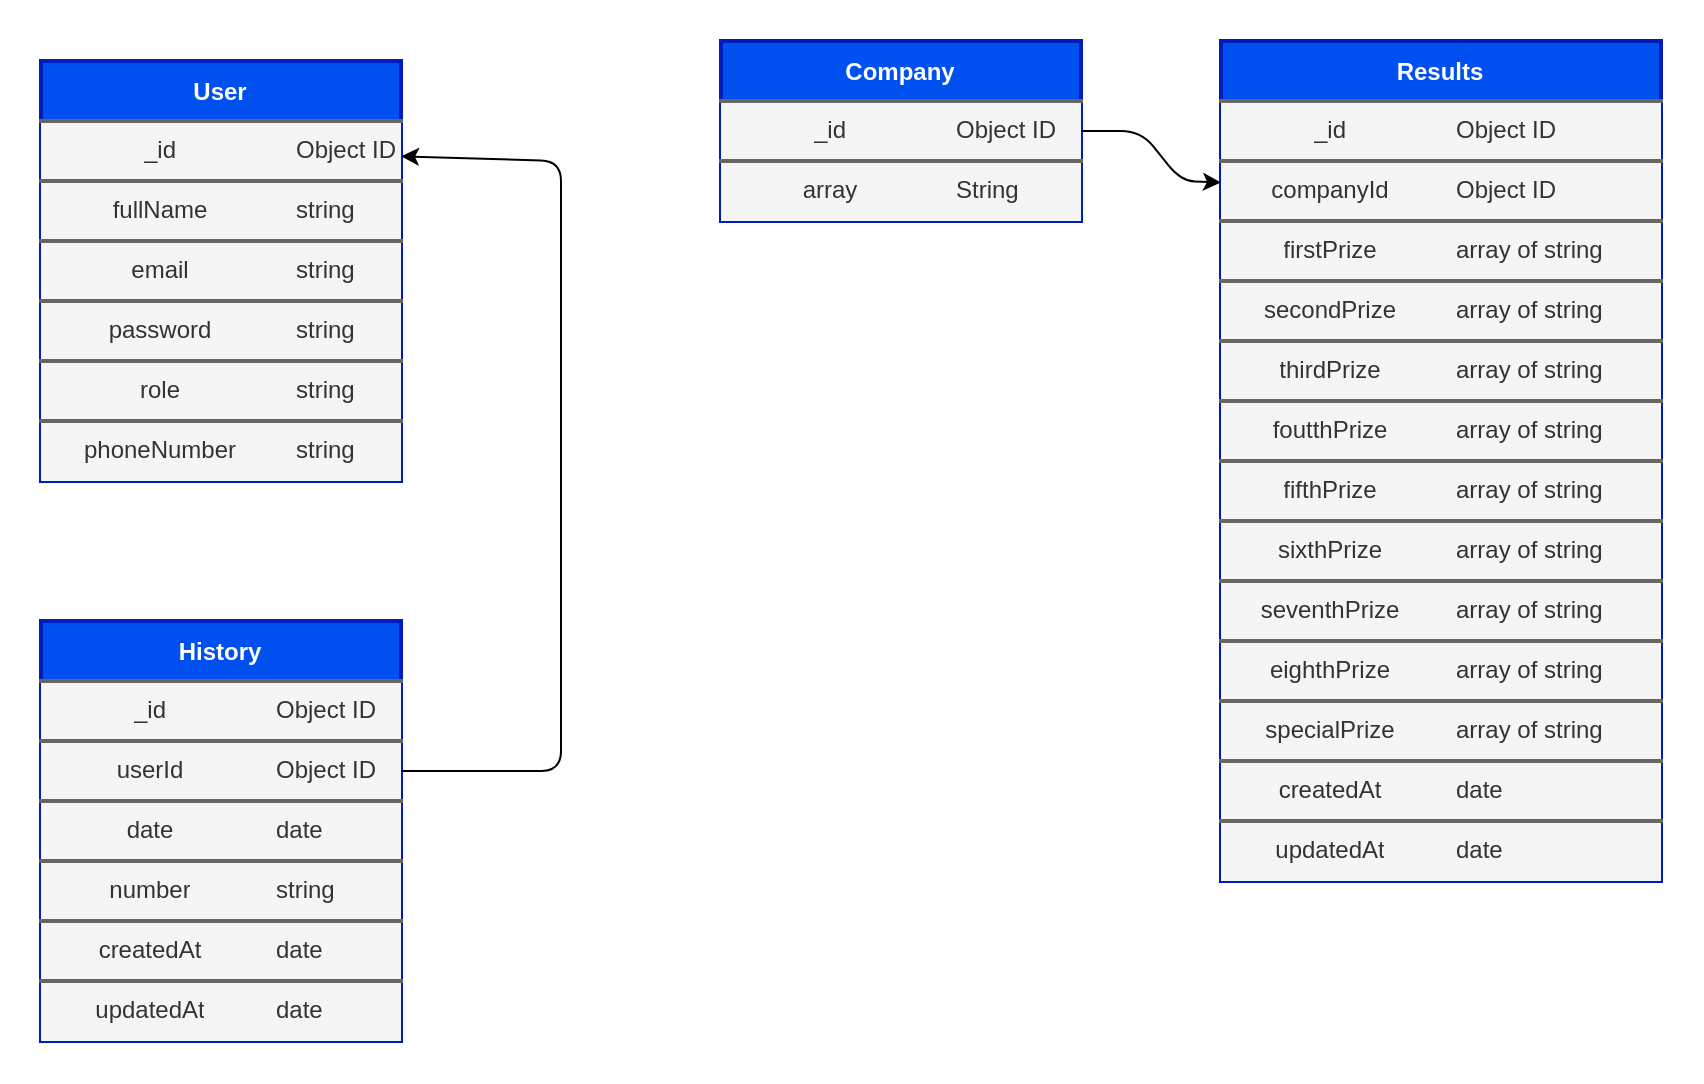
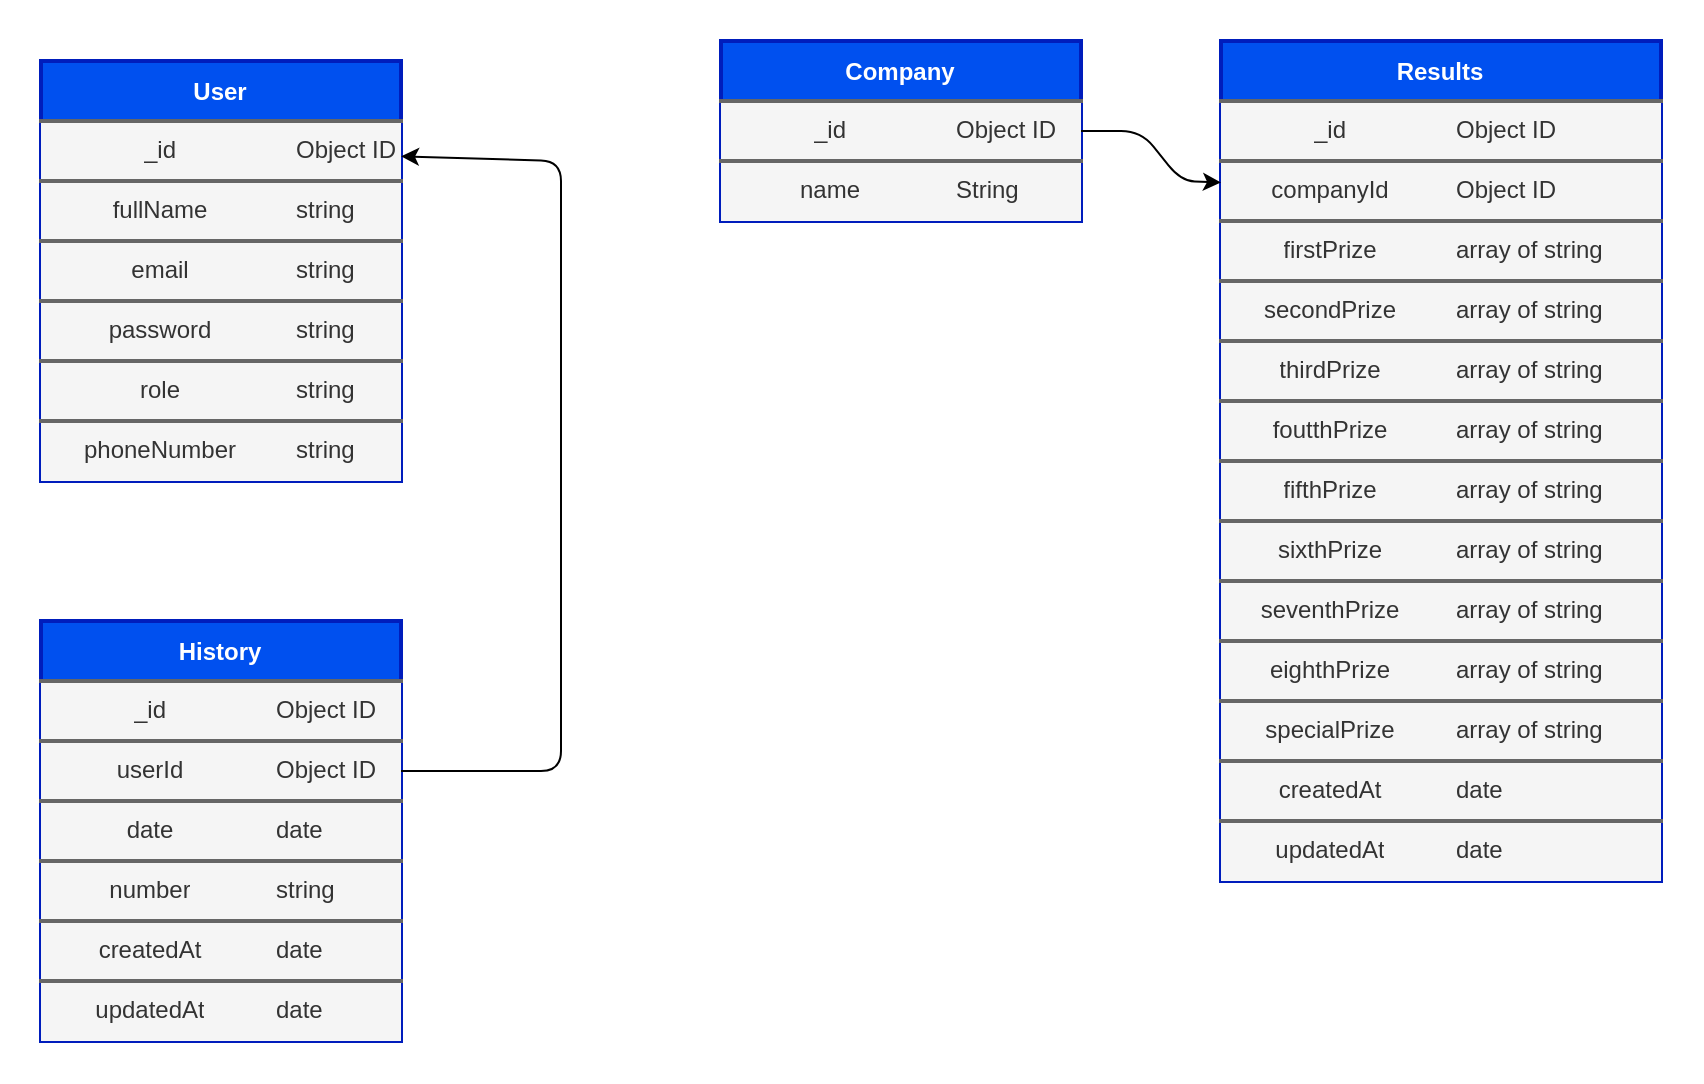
node "array": label "array" -> "name"
